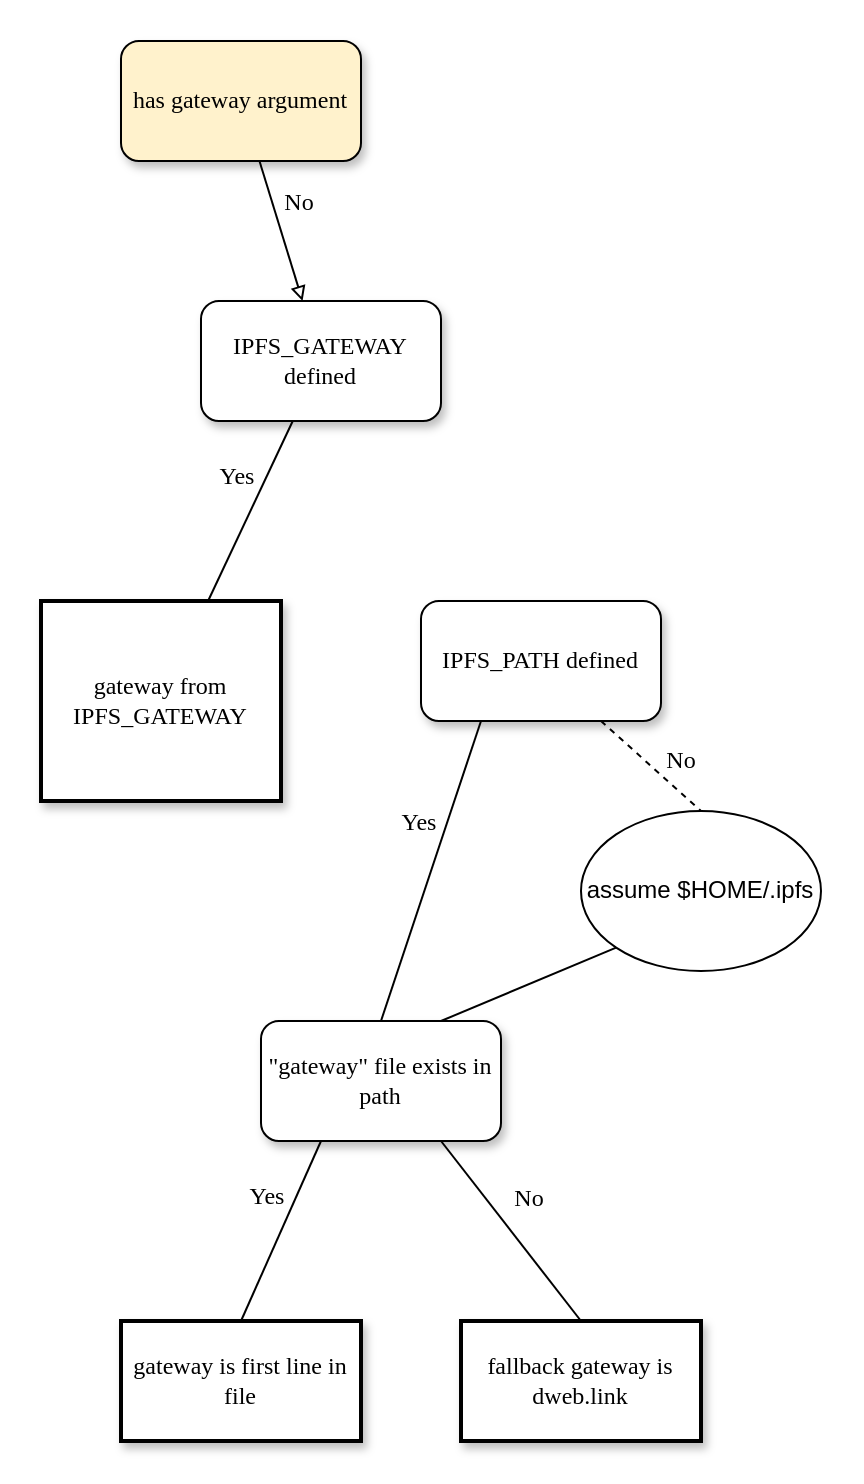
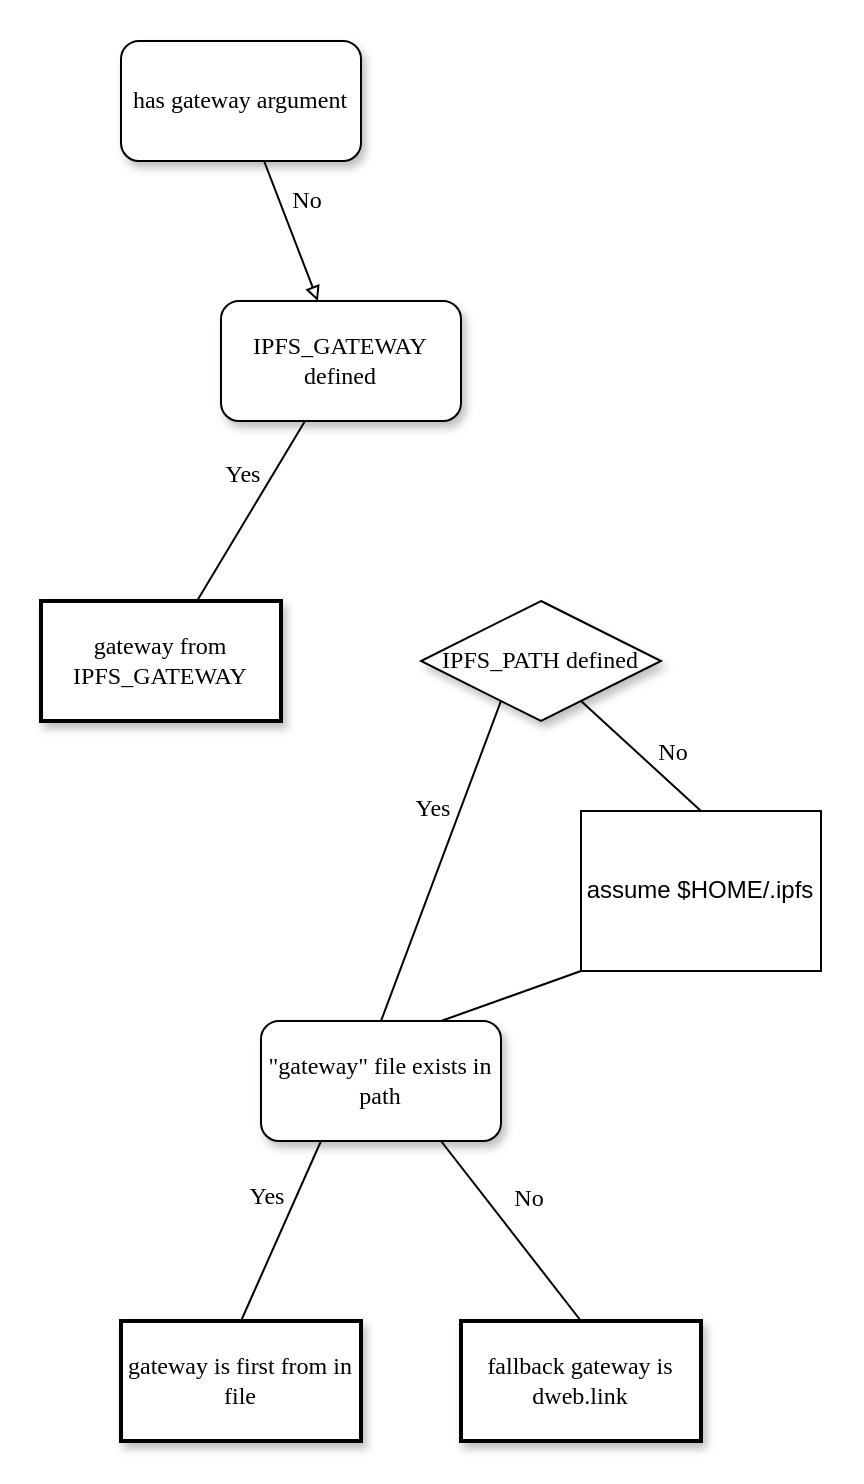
node "has gateway argument": fillcolor #fff2cc -> #ffffff
node "IPFS_GATEWAY defined": moved (321, 361) -> (341, 361)
node "IPFS_PATH defined": shape rounded rectangle -> diamond
node "gateway from IPFS_GATEWAY": size 240x200 -> 240x120
edge "IPFS_PATH defined" -- "assume $HOME/.ipfs": style dashed -> solid
node "assume $HOME/.ipfs": shape ellipse -> rectangle
node "gateway is first line in file": label "gateway is first line in file" -> "gateway is first from in file"
